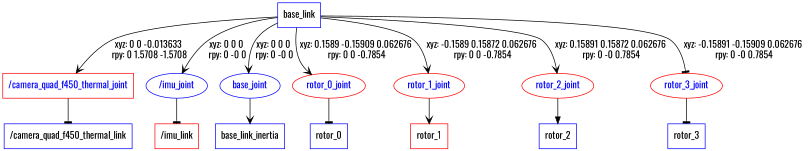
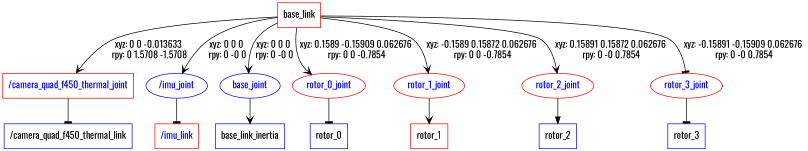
node "base_link": color blue -> red
node "/imu_link": fontcolor black -> blue
